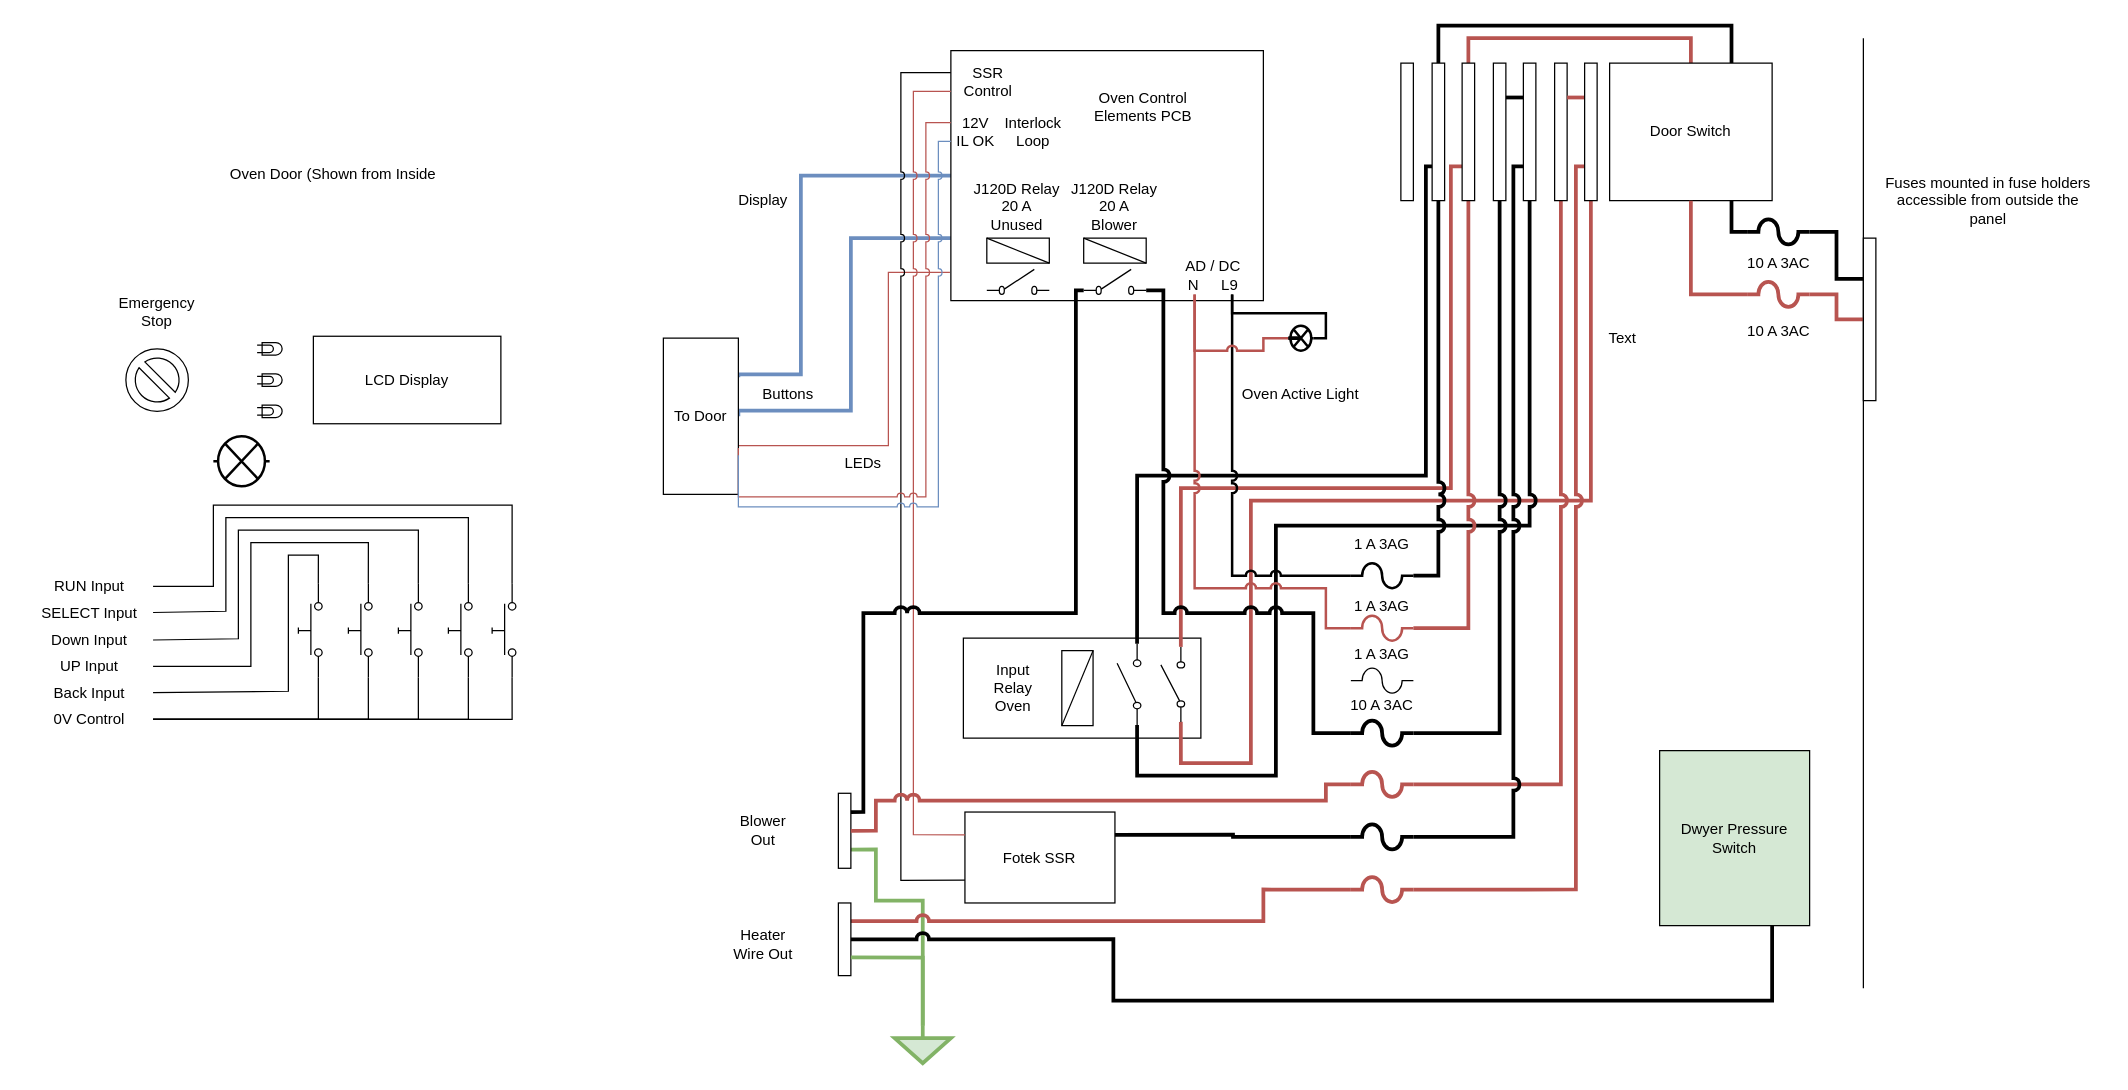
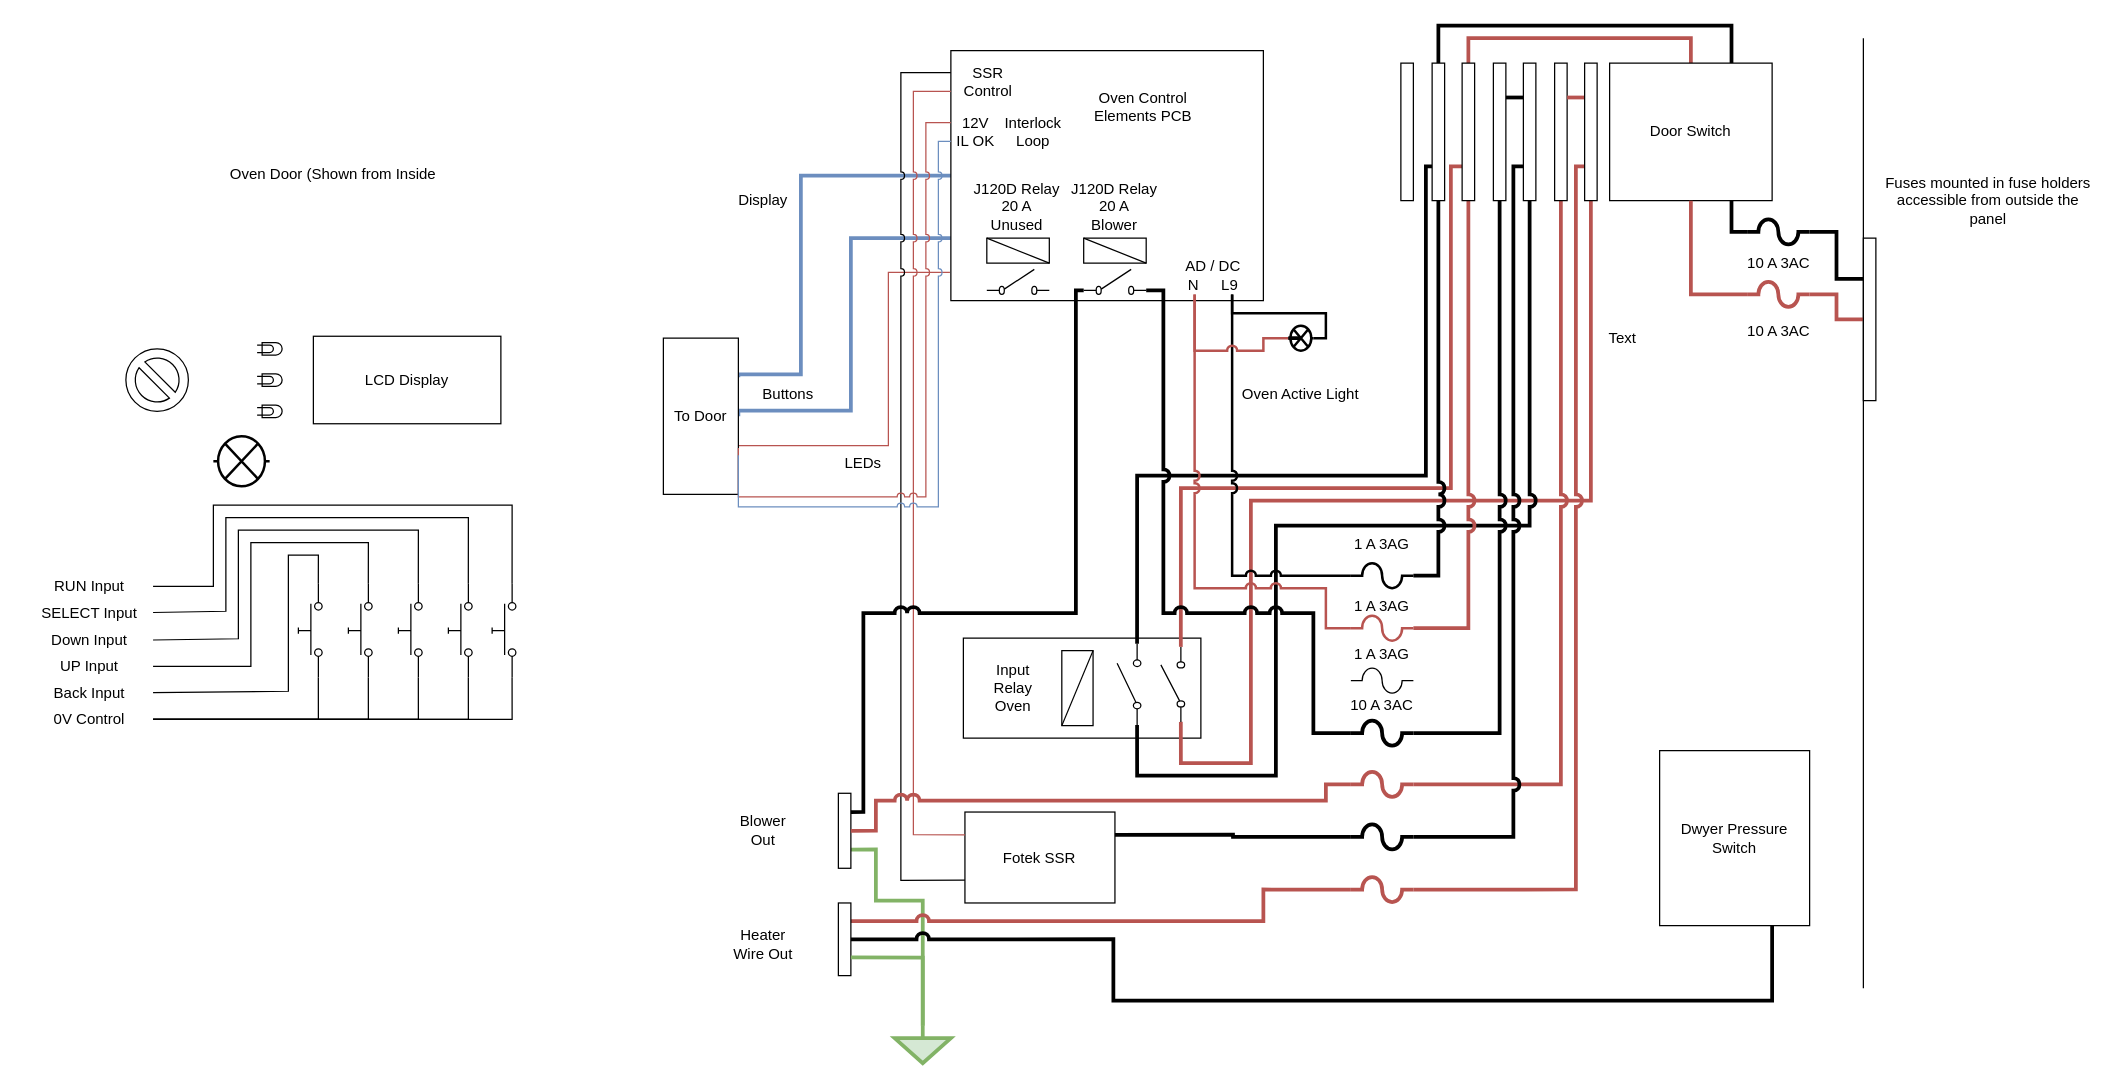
node "Emergency Stop": removed
node "Dwyer Pressure Switch": fillcolor #d5e8d4 -> #ffffff
